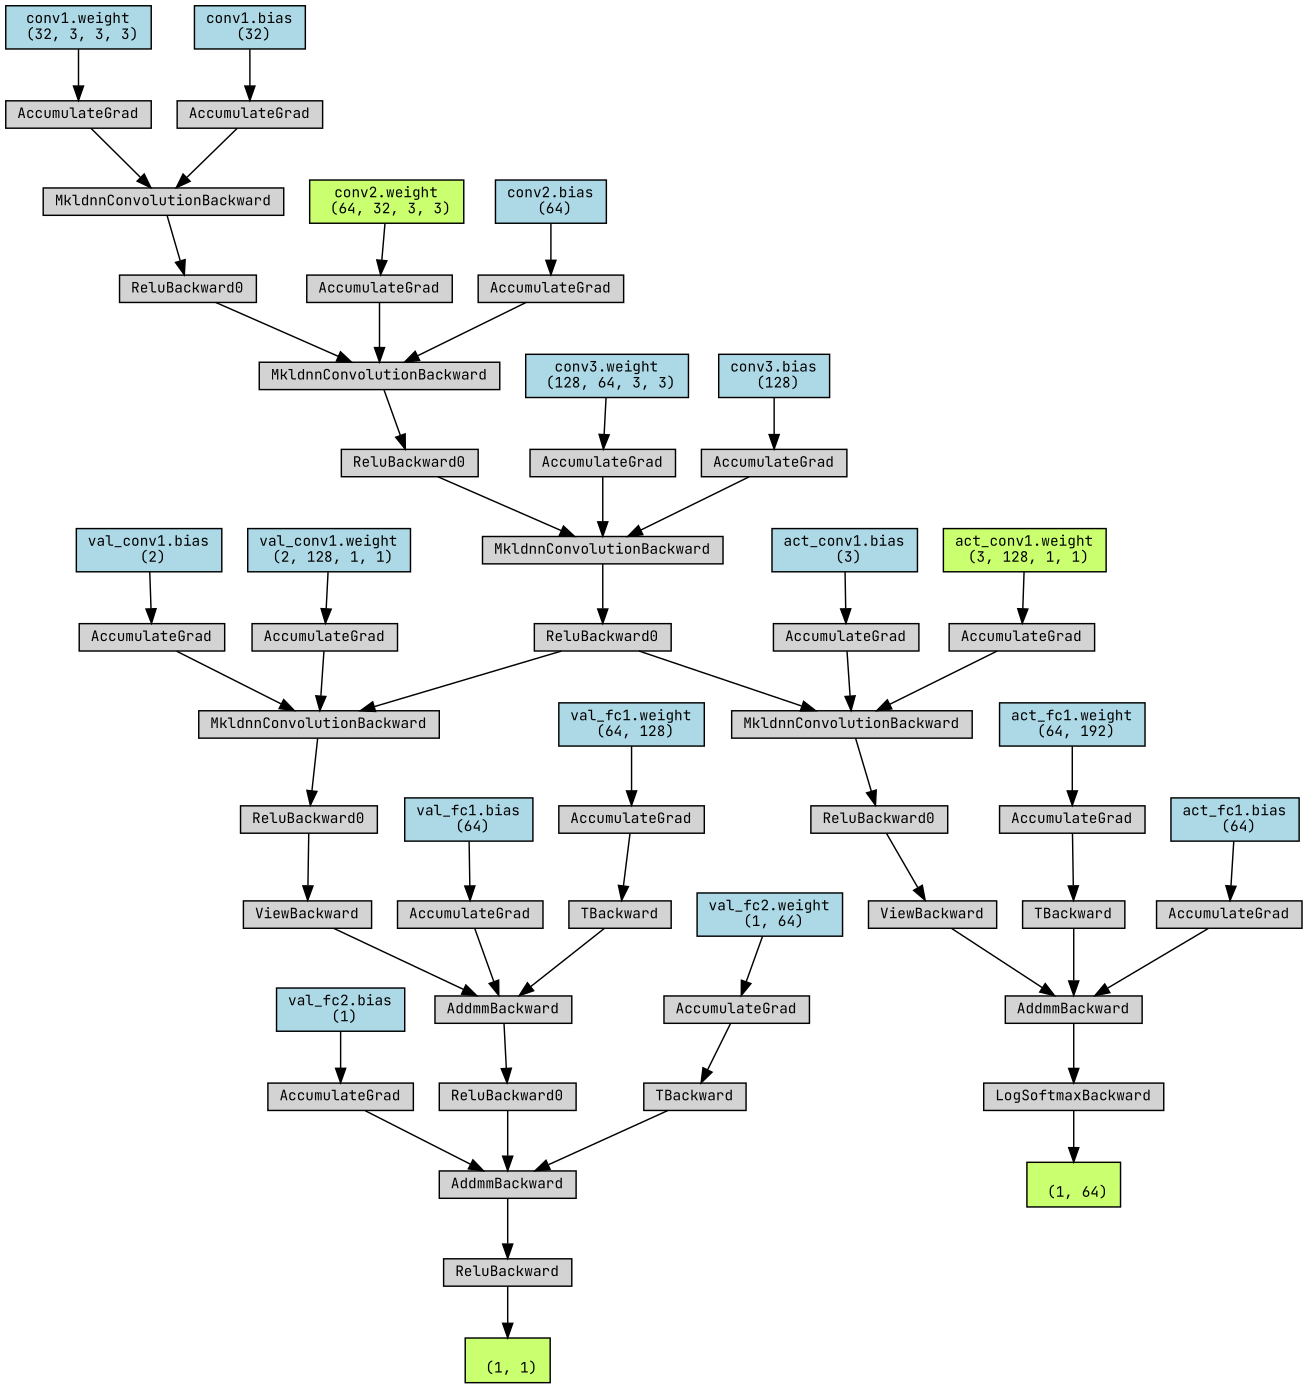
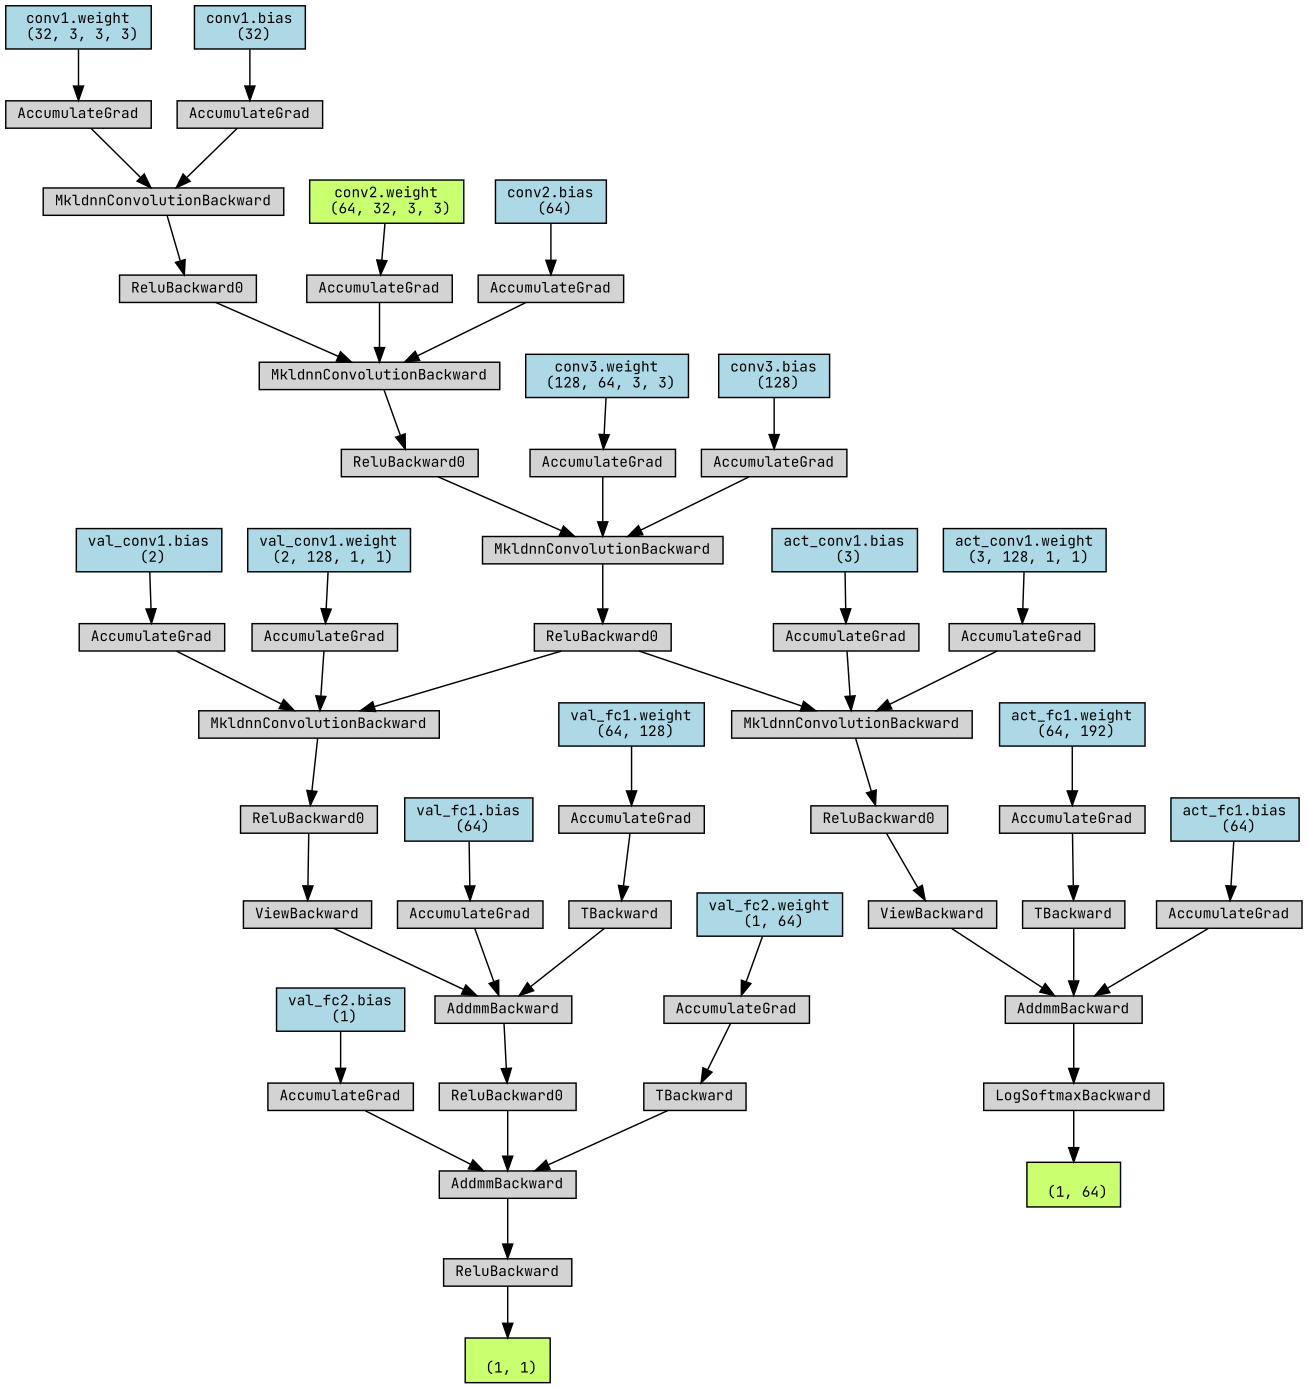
node "act_conv1.weight (3, 128, 1, 1)": fillcolor darkolivegreen1 -> lightblue
